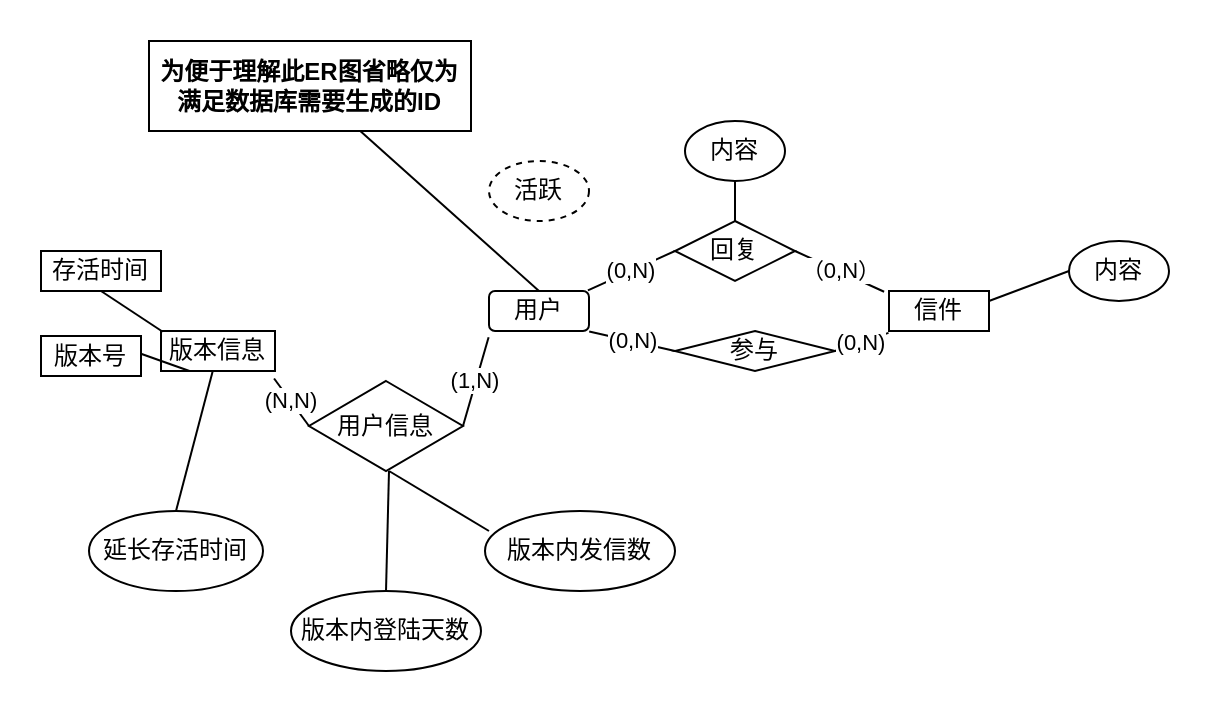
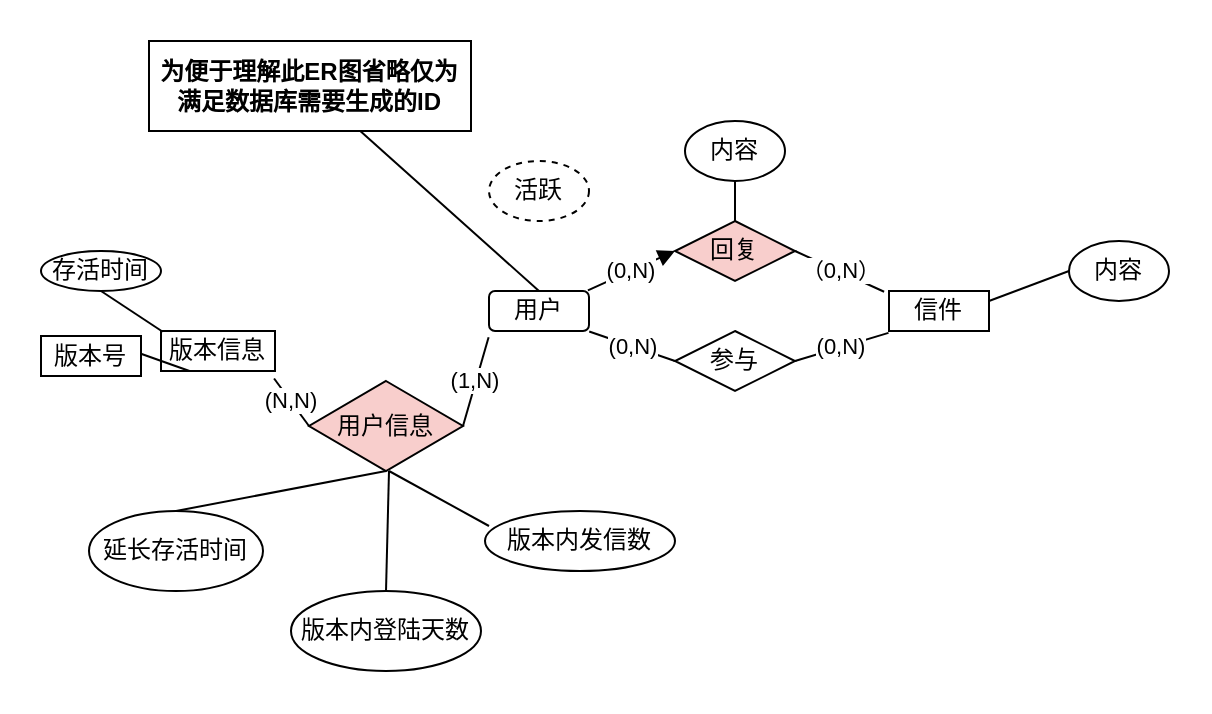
node "回复": fillcolor #ffffff -> #f8cecc
edge "回复" -- "用户": arrowhead none -> block
node "存活时间": shape rectangle -> ellipse
node "参与": size 160x40 -> 120x60
node "用户信息": fillcolor #ffffff -> #f8cecc
edge "版本信息" -- "延长存活时间": now "用户信息" -- "延长存活时间"
node "版本内发信数": size 190x80 -> 190x60
